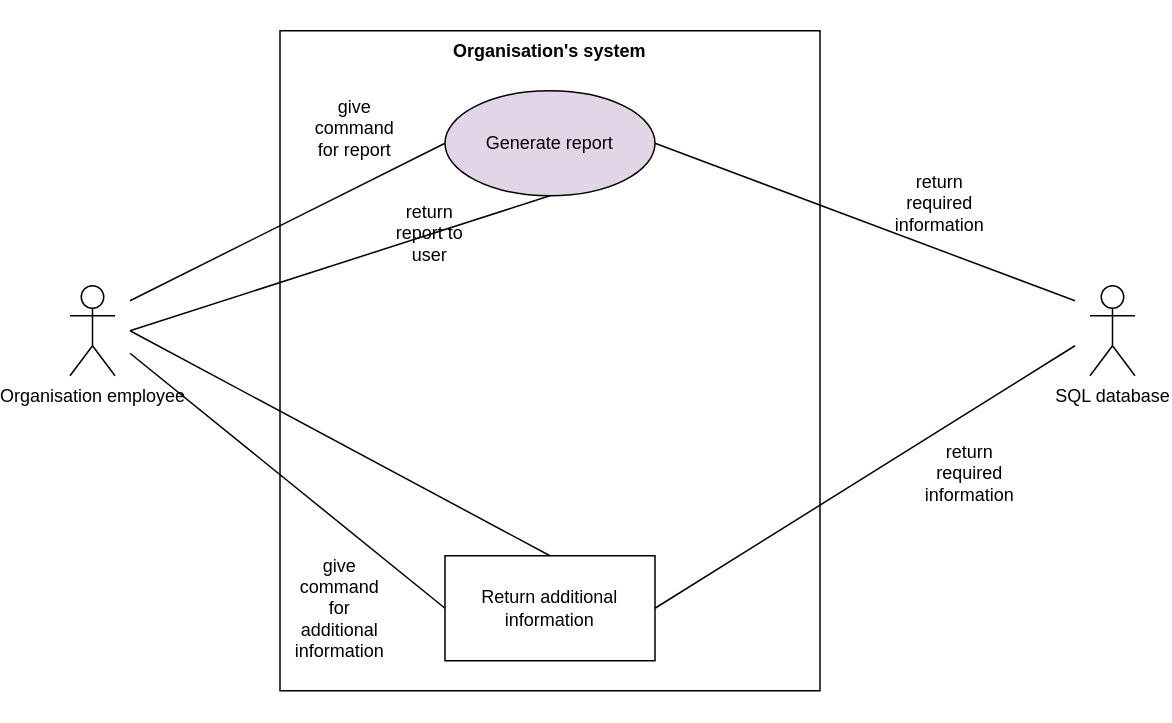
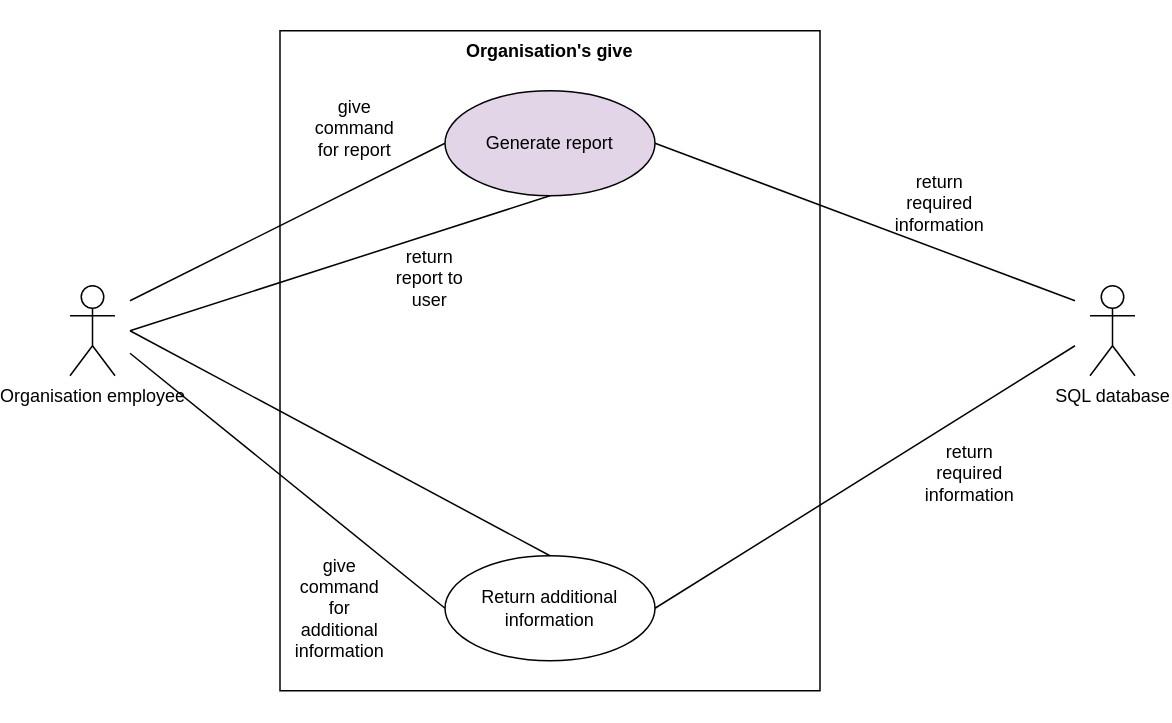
node "Organisation's system": label "Organisation's system" -> "Organisation's give"
node "return report to user": moved (430, 233) -> (430, 278)
node "Return additional information": shape rectangle -> ellipse
